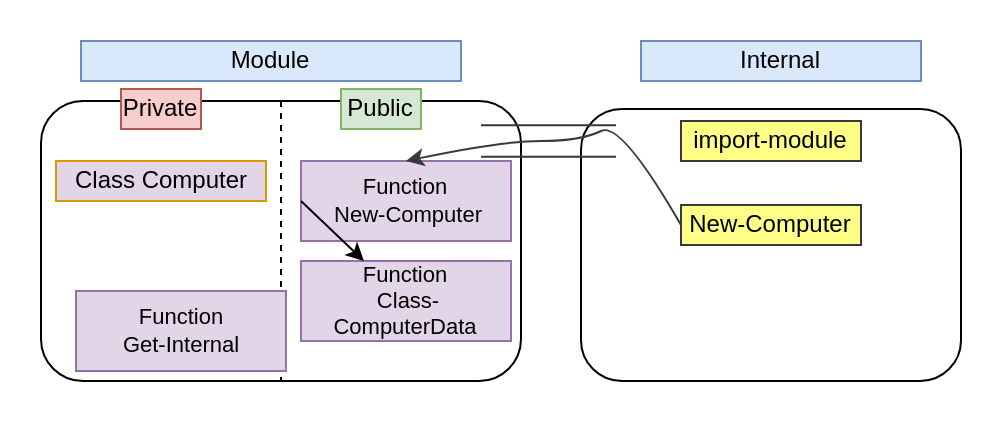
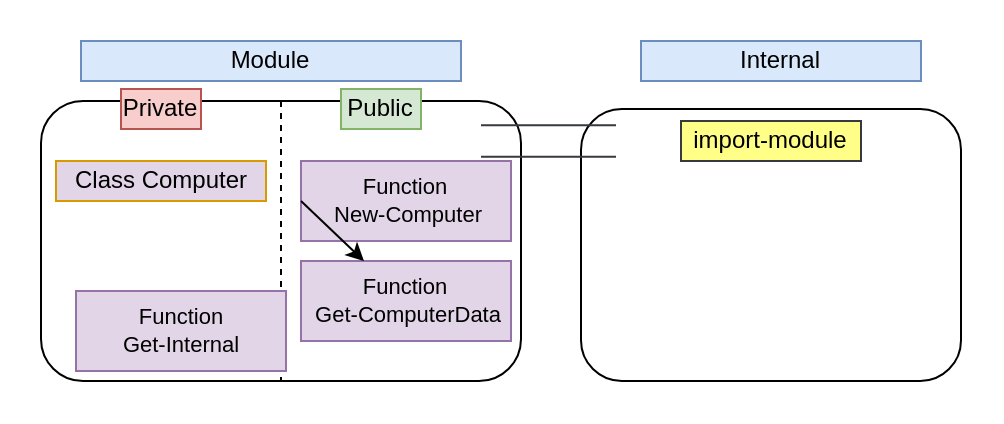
edge "New-Computer" -> "Function New-Computer": removed
node "New-Computer": removed
node "Function Class-ComputerData": label "Function Class-ComputerData" -> "Function Get-ComputerData"
